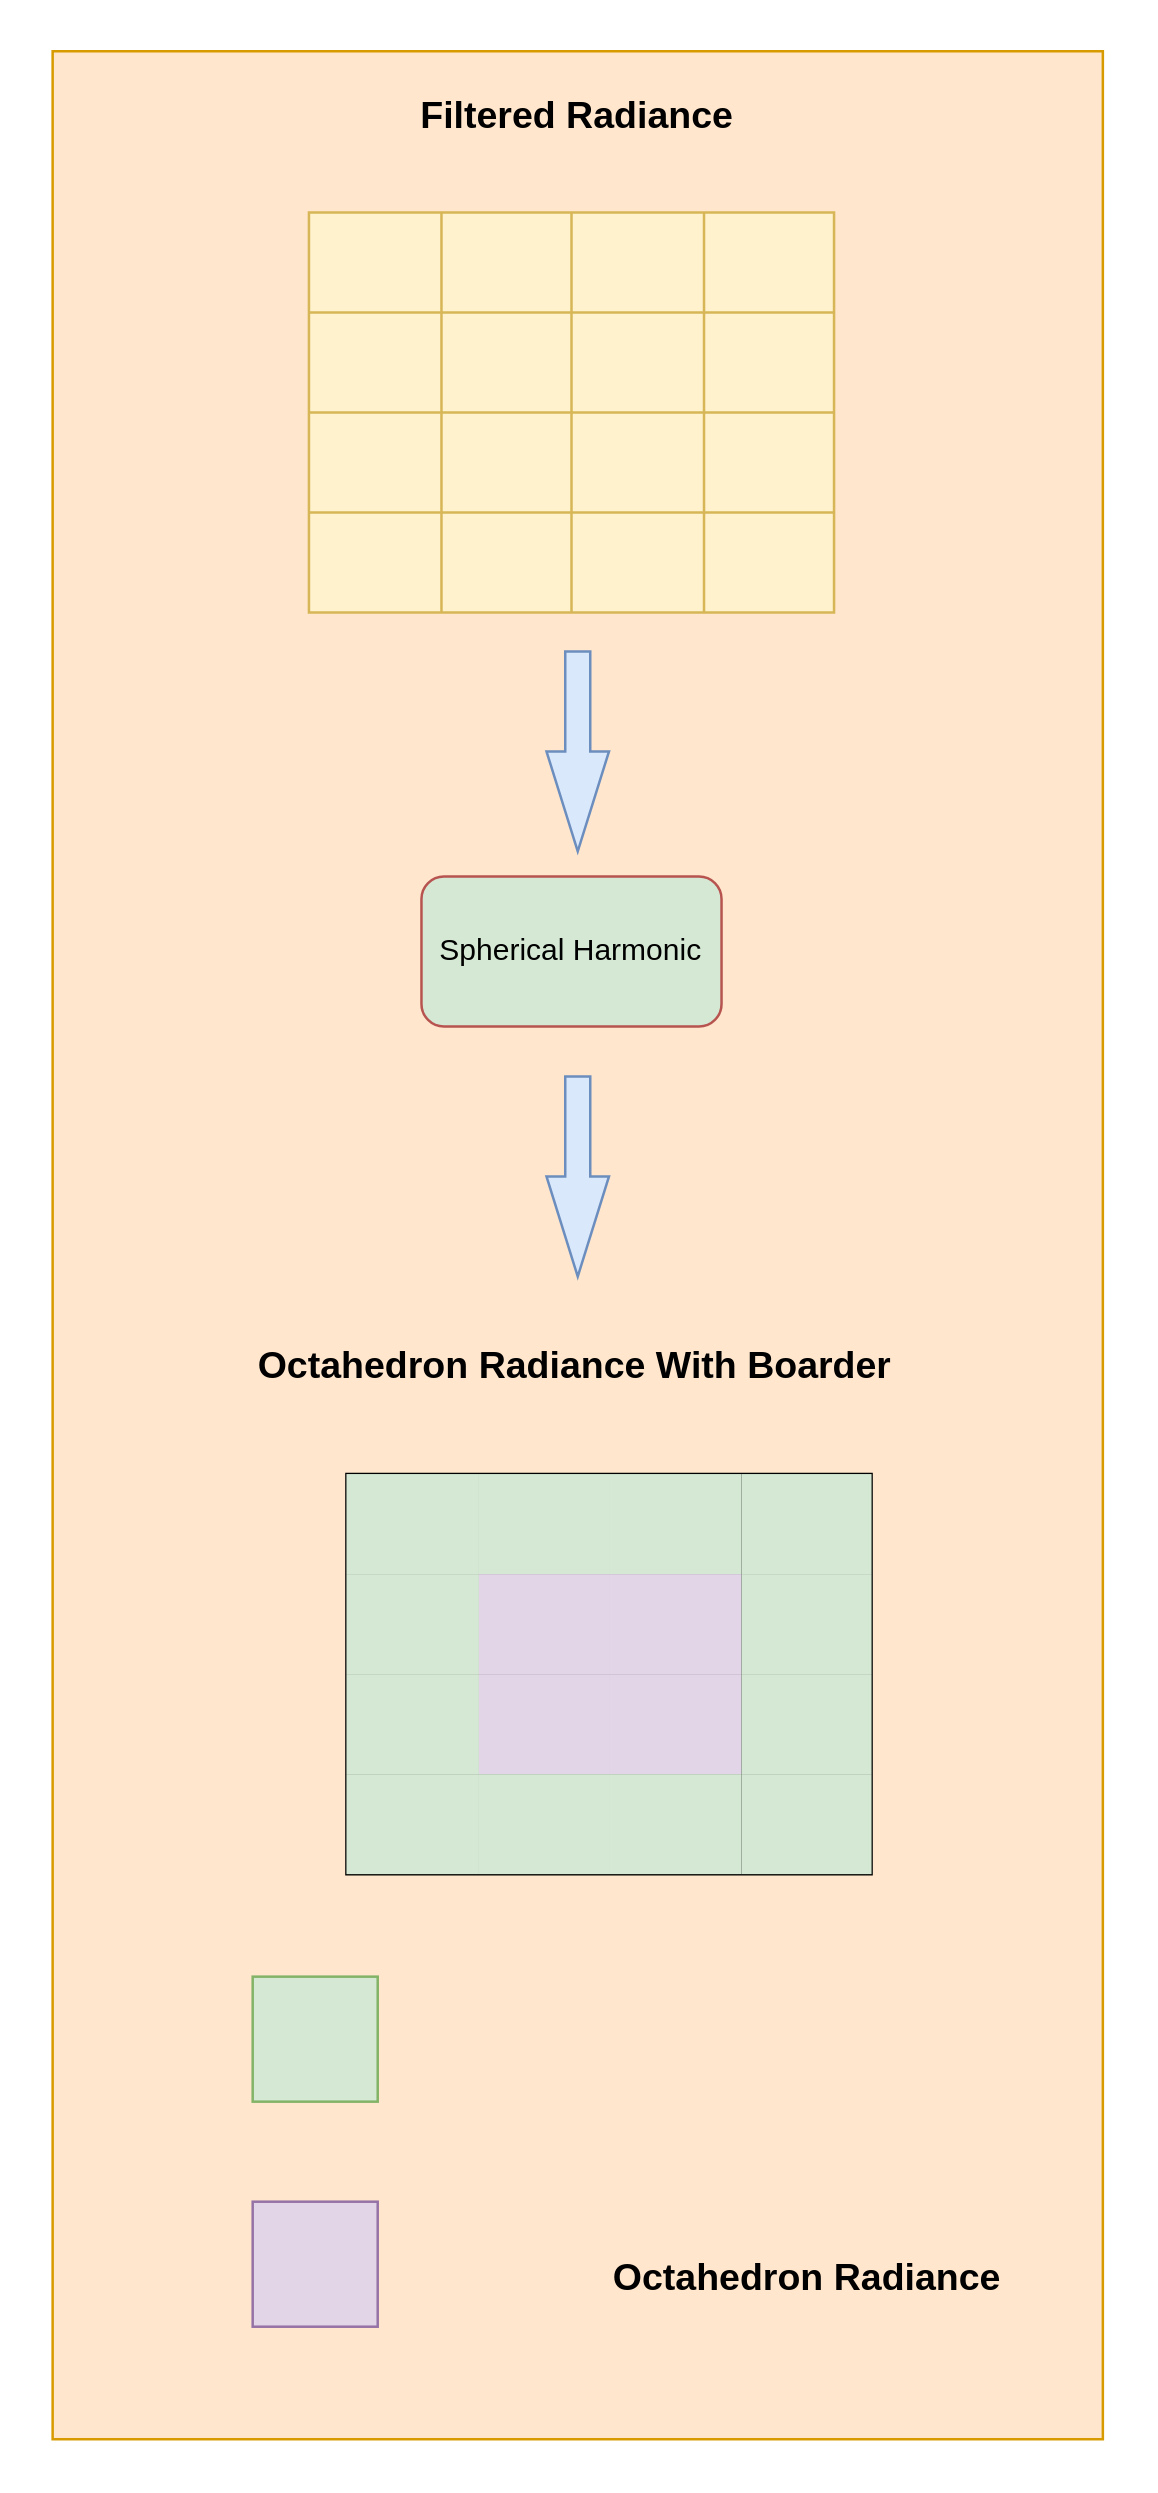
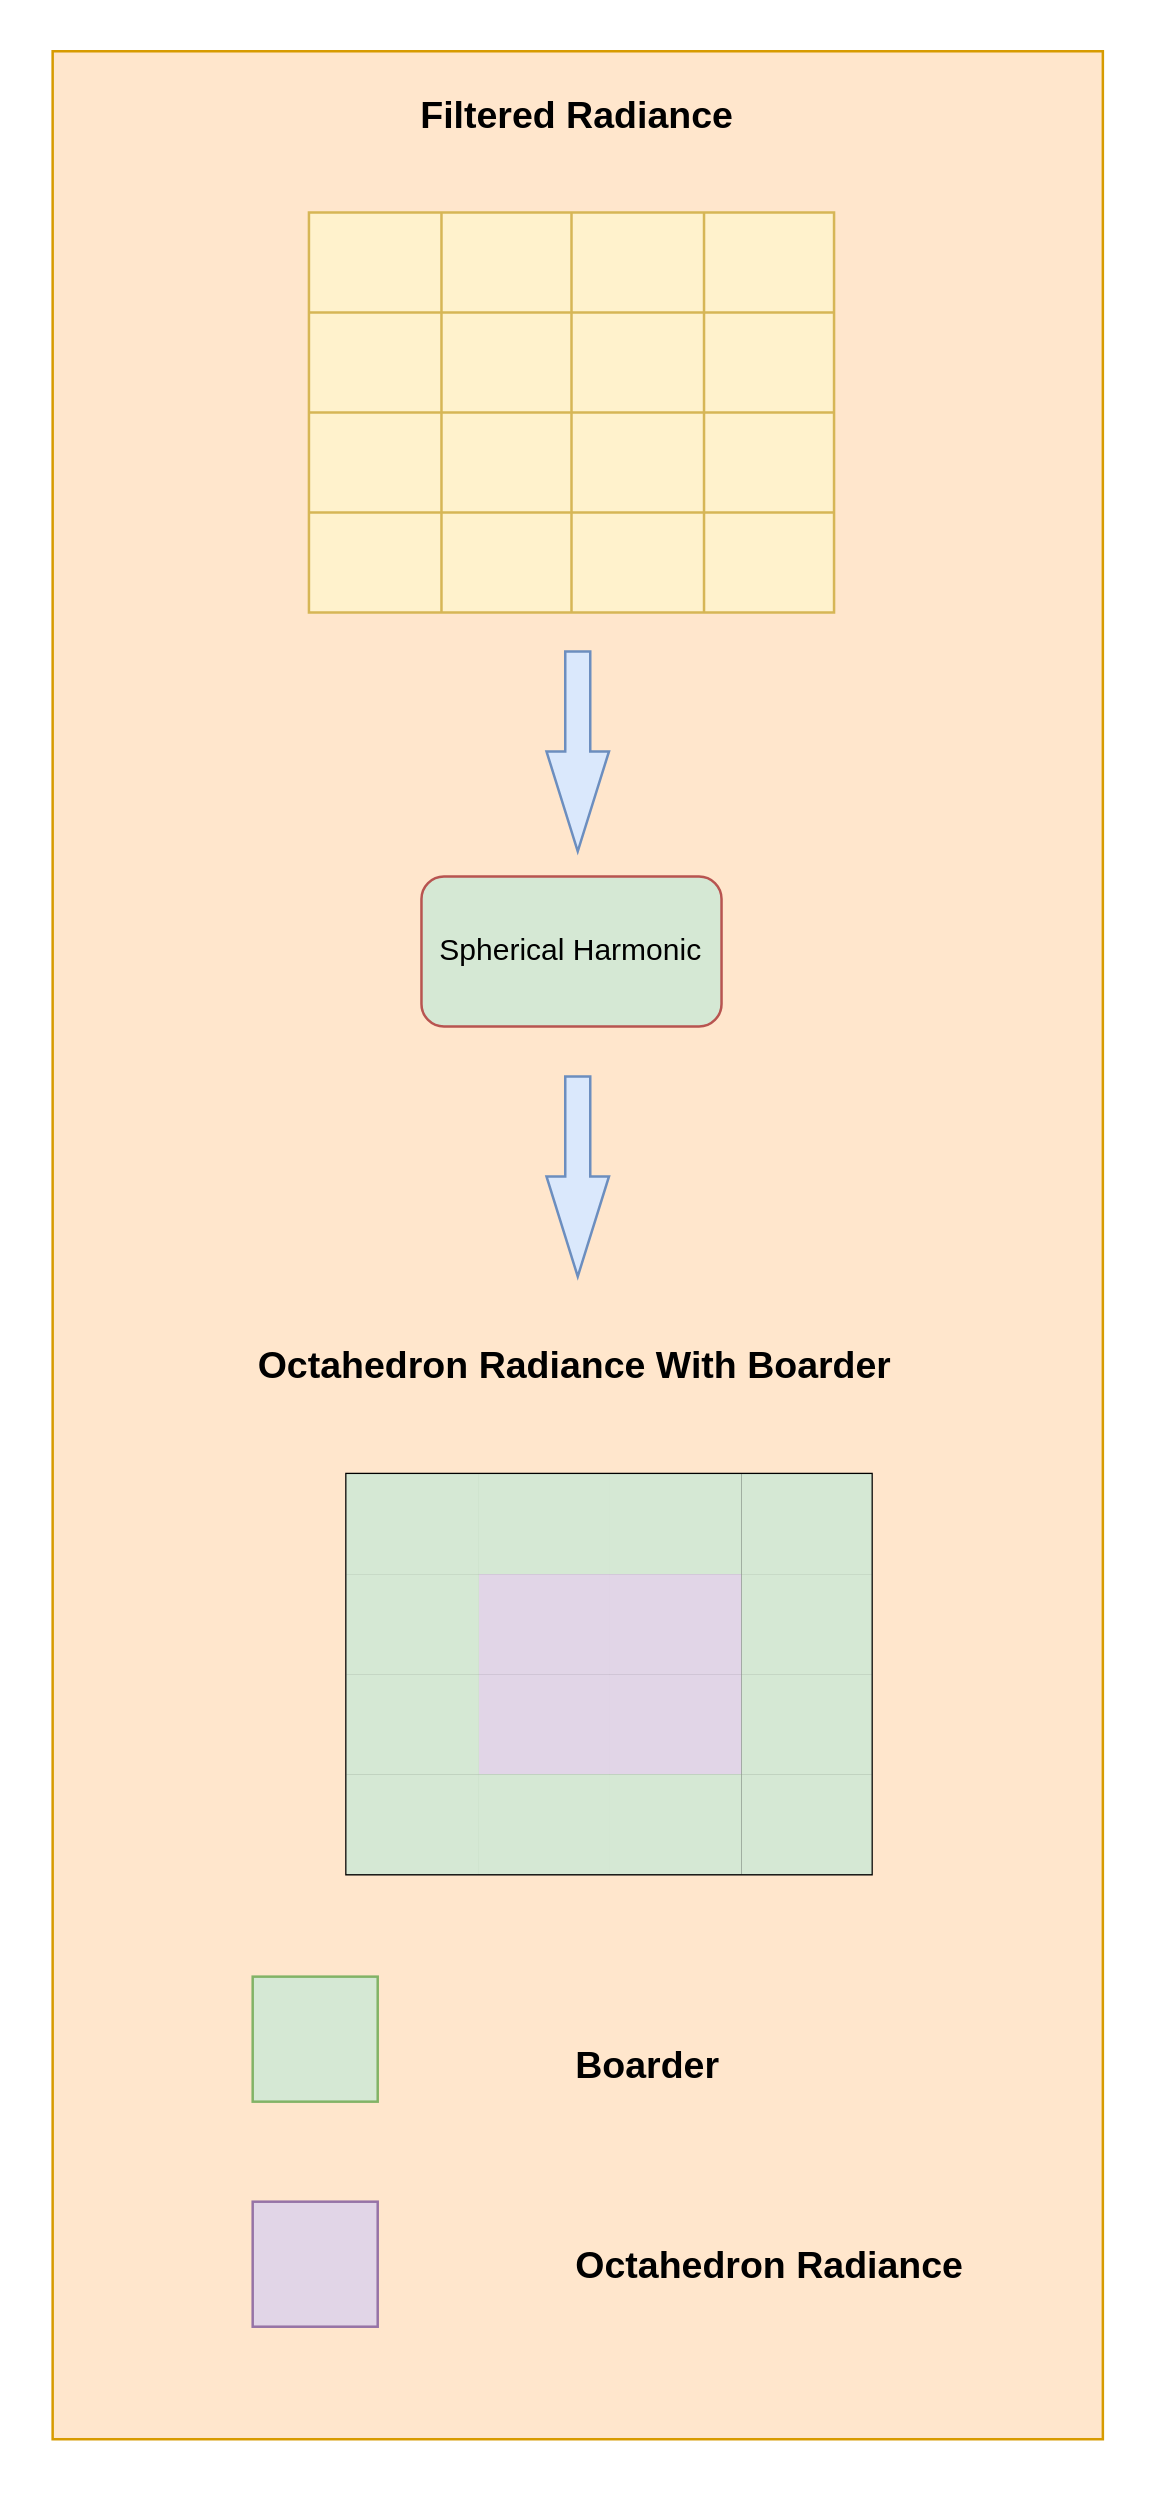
node "Boarder": added
node "Octahedron Radiance": moved (809, 2276) -> (771, 2264)
